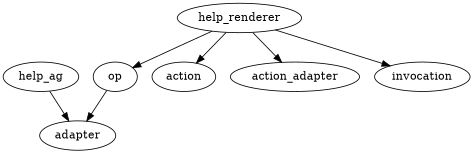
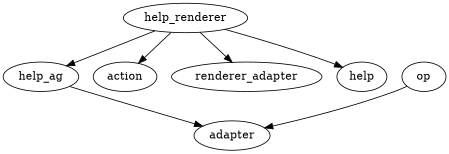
edge "help_renderer" -> "op": now "help_renderer" -> "help_ag"
node "action_adapter": label "action_adapter" -> "renderer_adapter"
node "invocation": label "invocation" -> "help"
